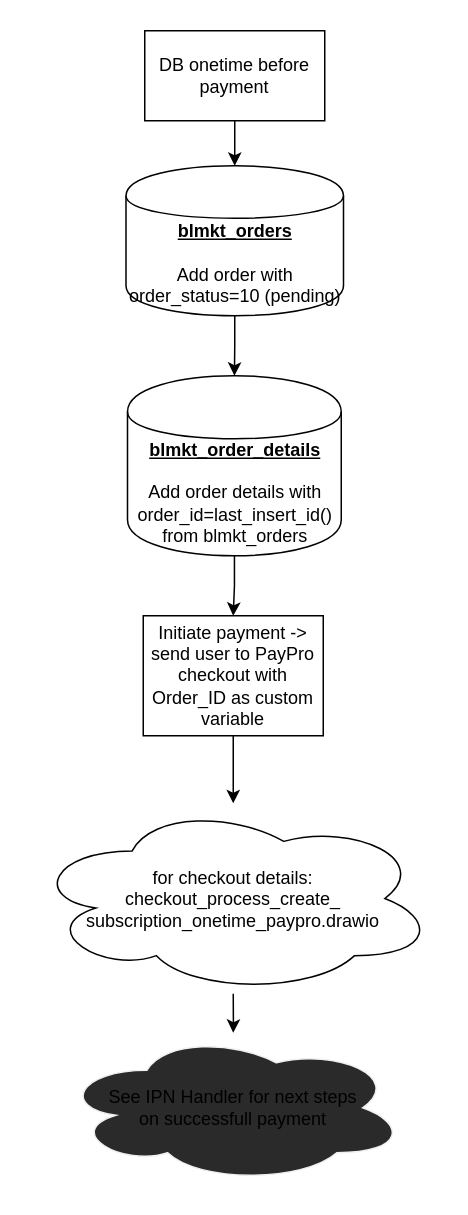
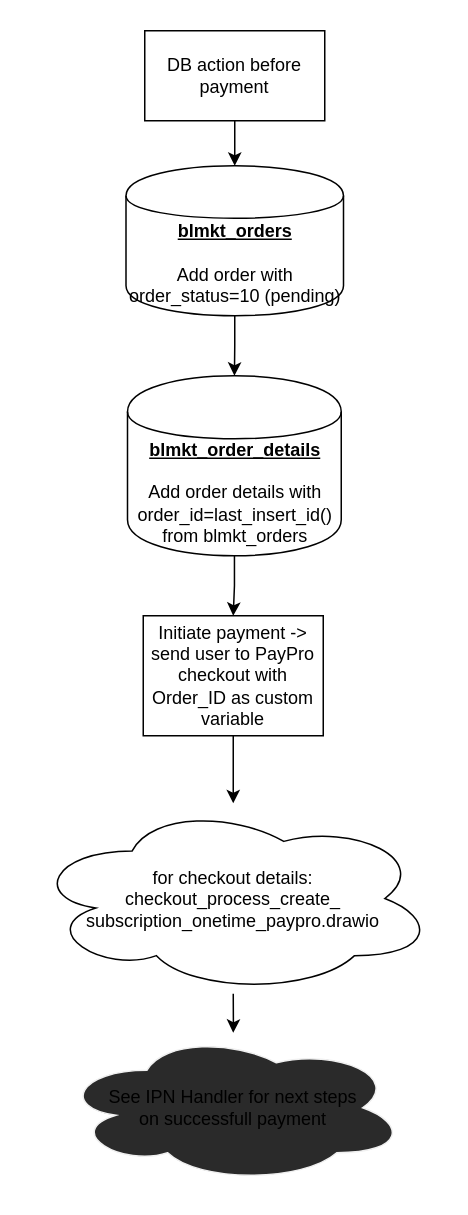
node "DB onetime before payment": label "DB onetime before payment" -> "DB action before payment"
